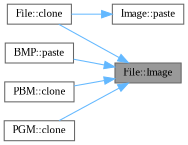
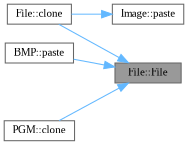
node "File::Image": label "File::Image" -> "File::File"
node "PBM::clone": removed
